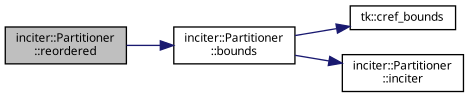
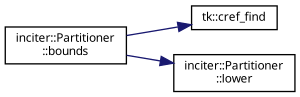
node "tk::cref_bounds": label "tk::cref_bounds" -> "tk::cref_find"
node "inciter::Partitioner ::reordered": removed
node "inciter::Partitioner ::inciter": label "inciter::Partitioner ::inciter" -> "inciter::Partitioner ::lower"
